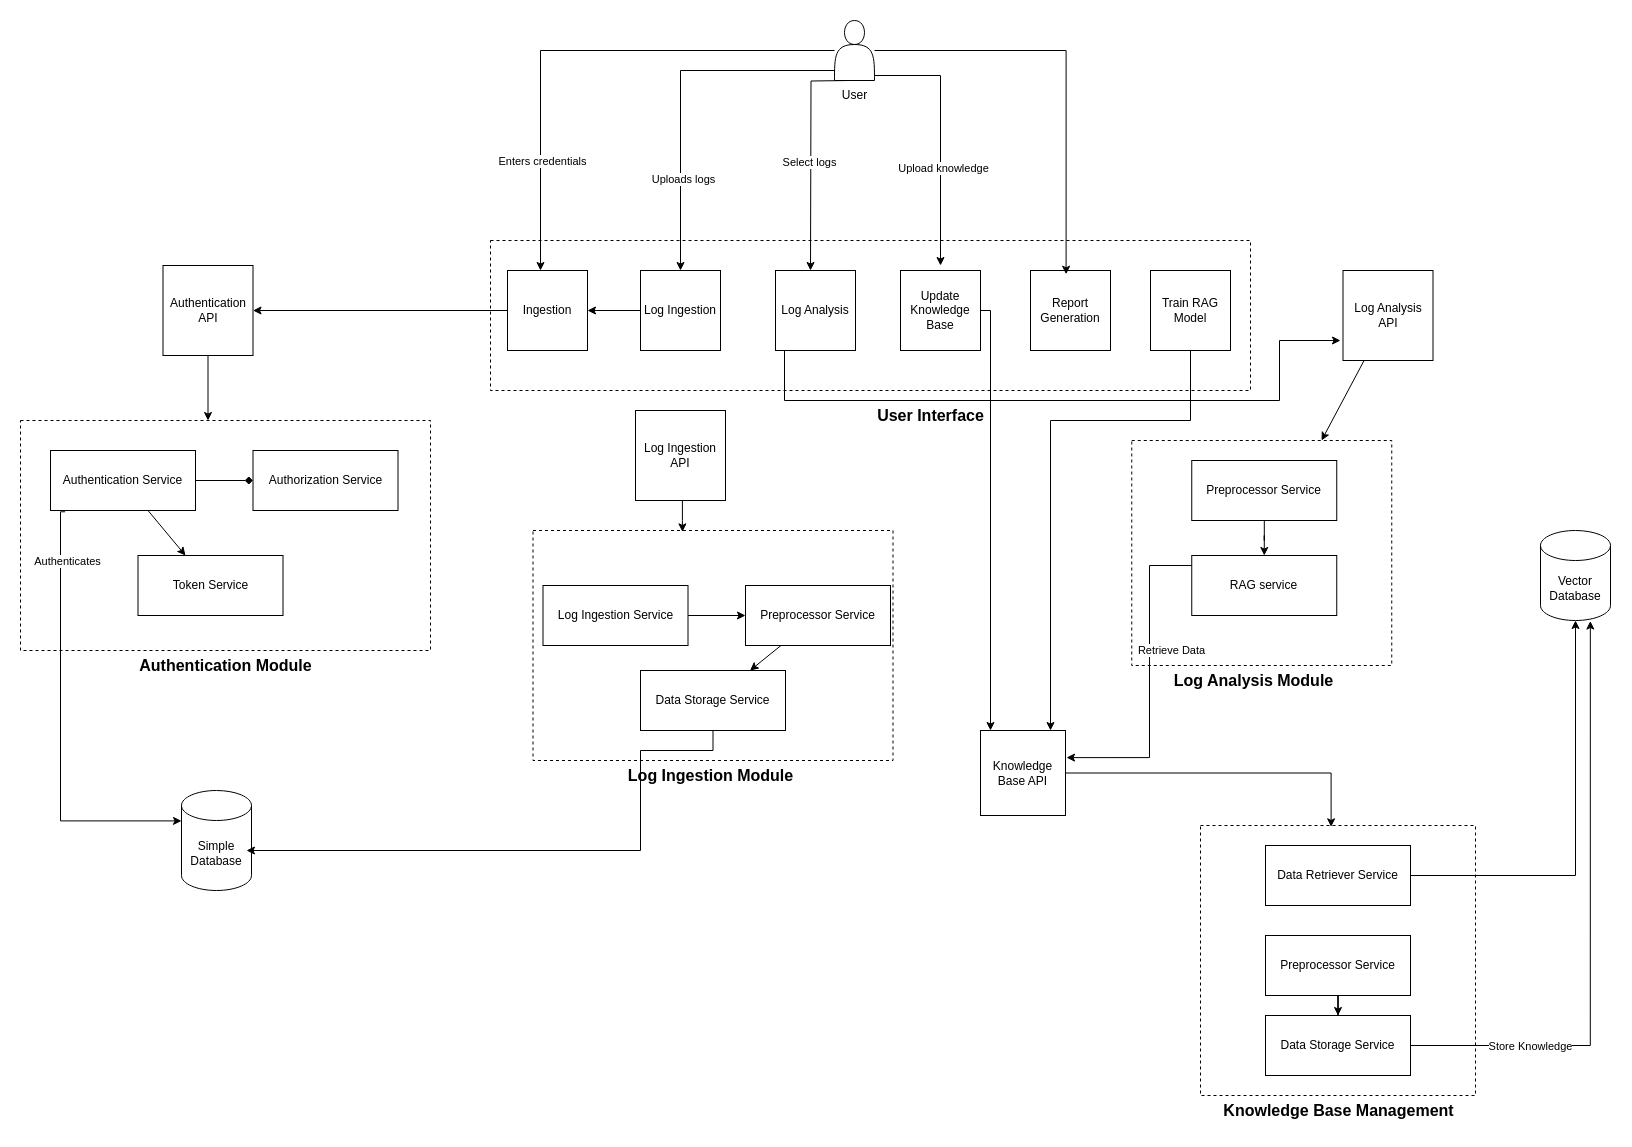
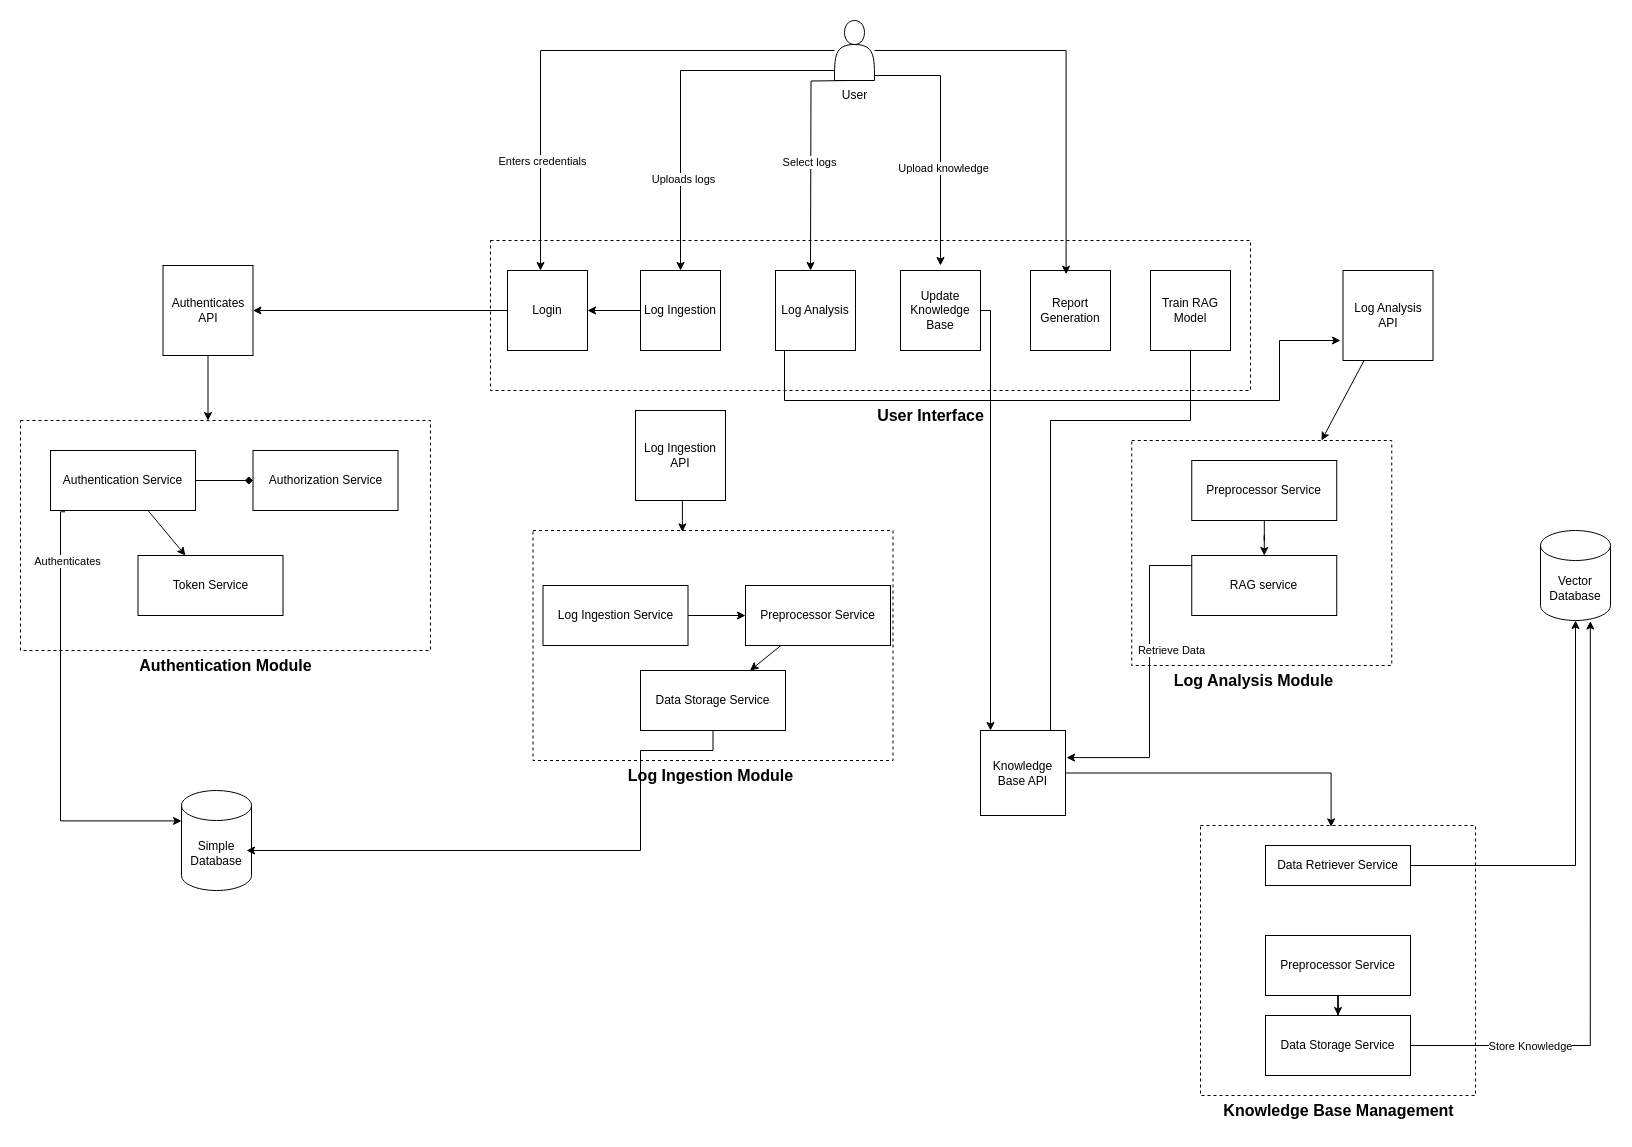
node "Authentication API": label "Authentication API" -> "Authenticates API"
node "Ingestion": label "Ingestion" -> "Login"
edge "Train RAG Model" -> "Knowledge Base API": arrowhead classic -> none
node "Data Retriever Service": size 145x60 -> 145x40
